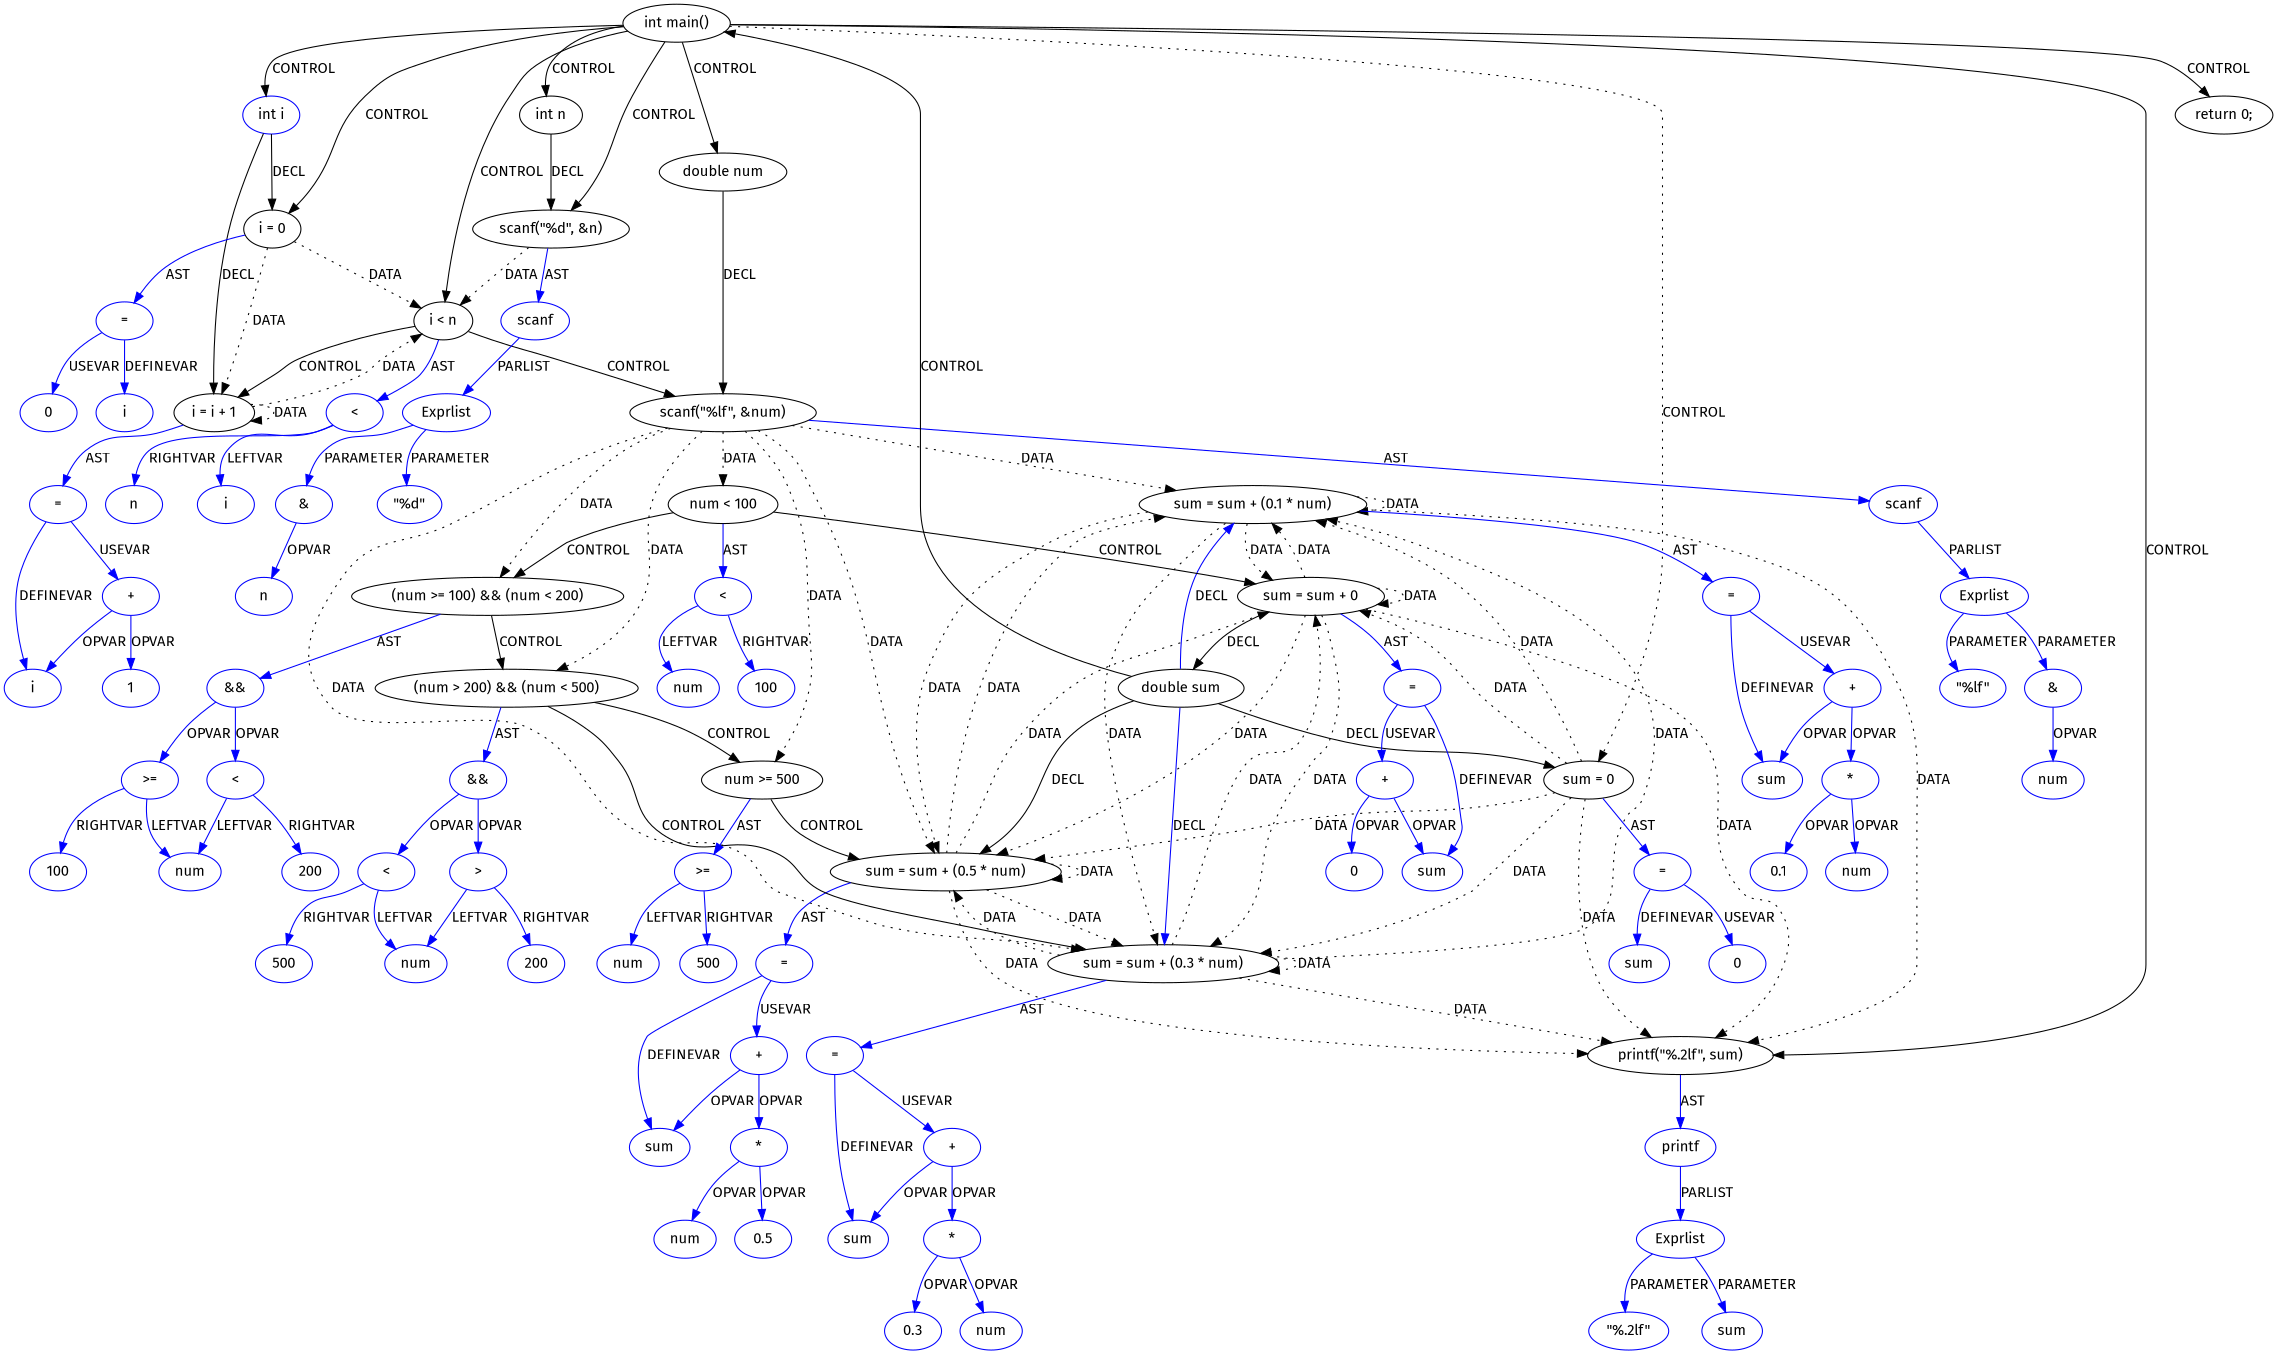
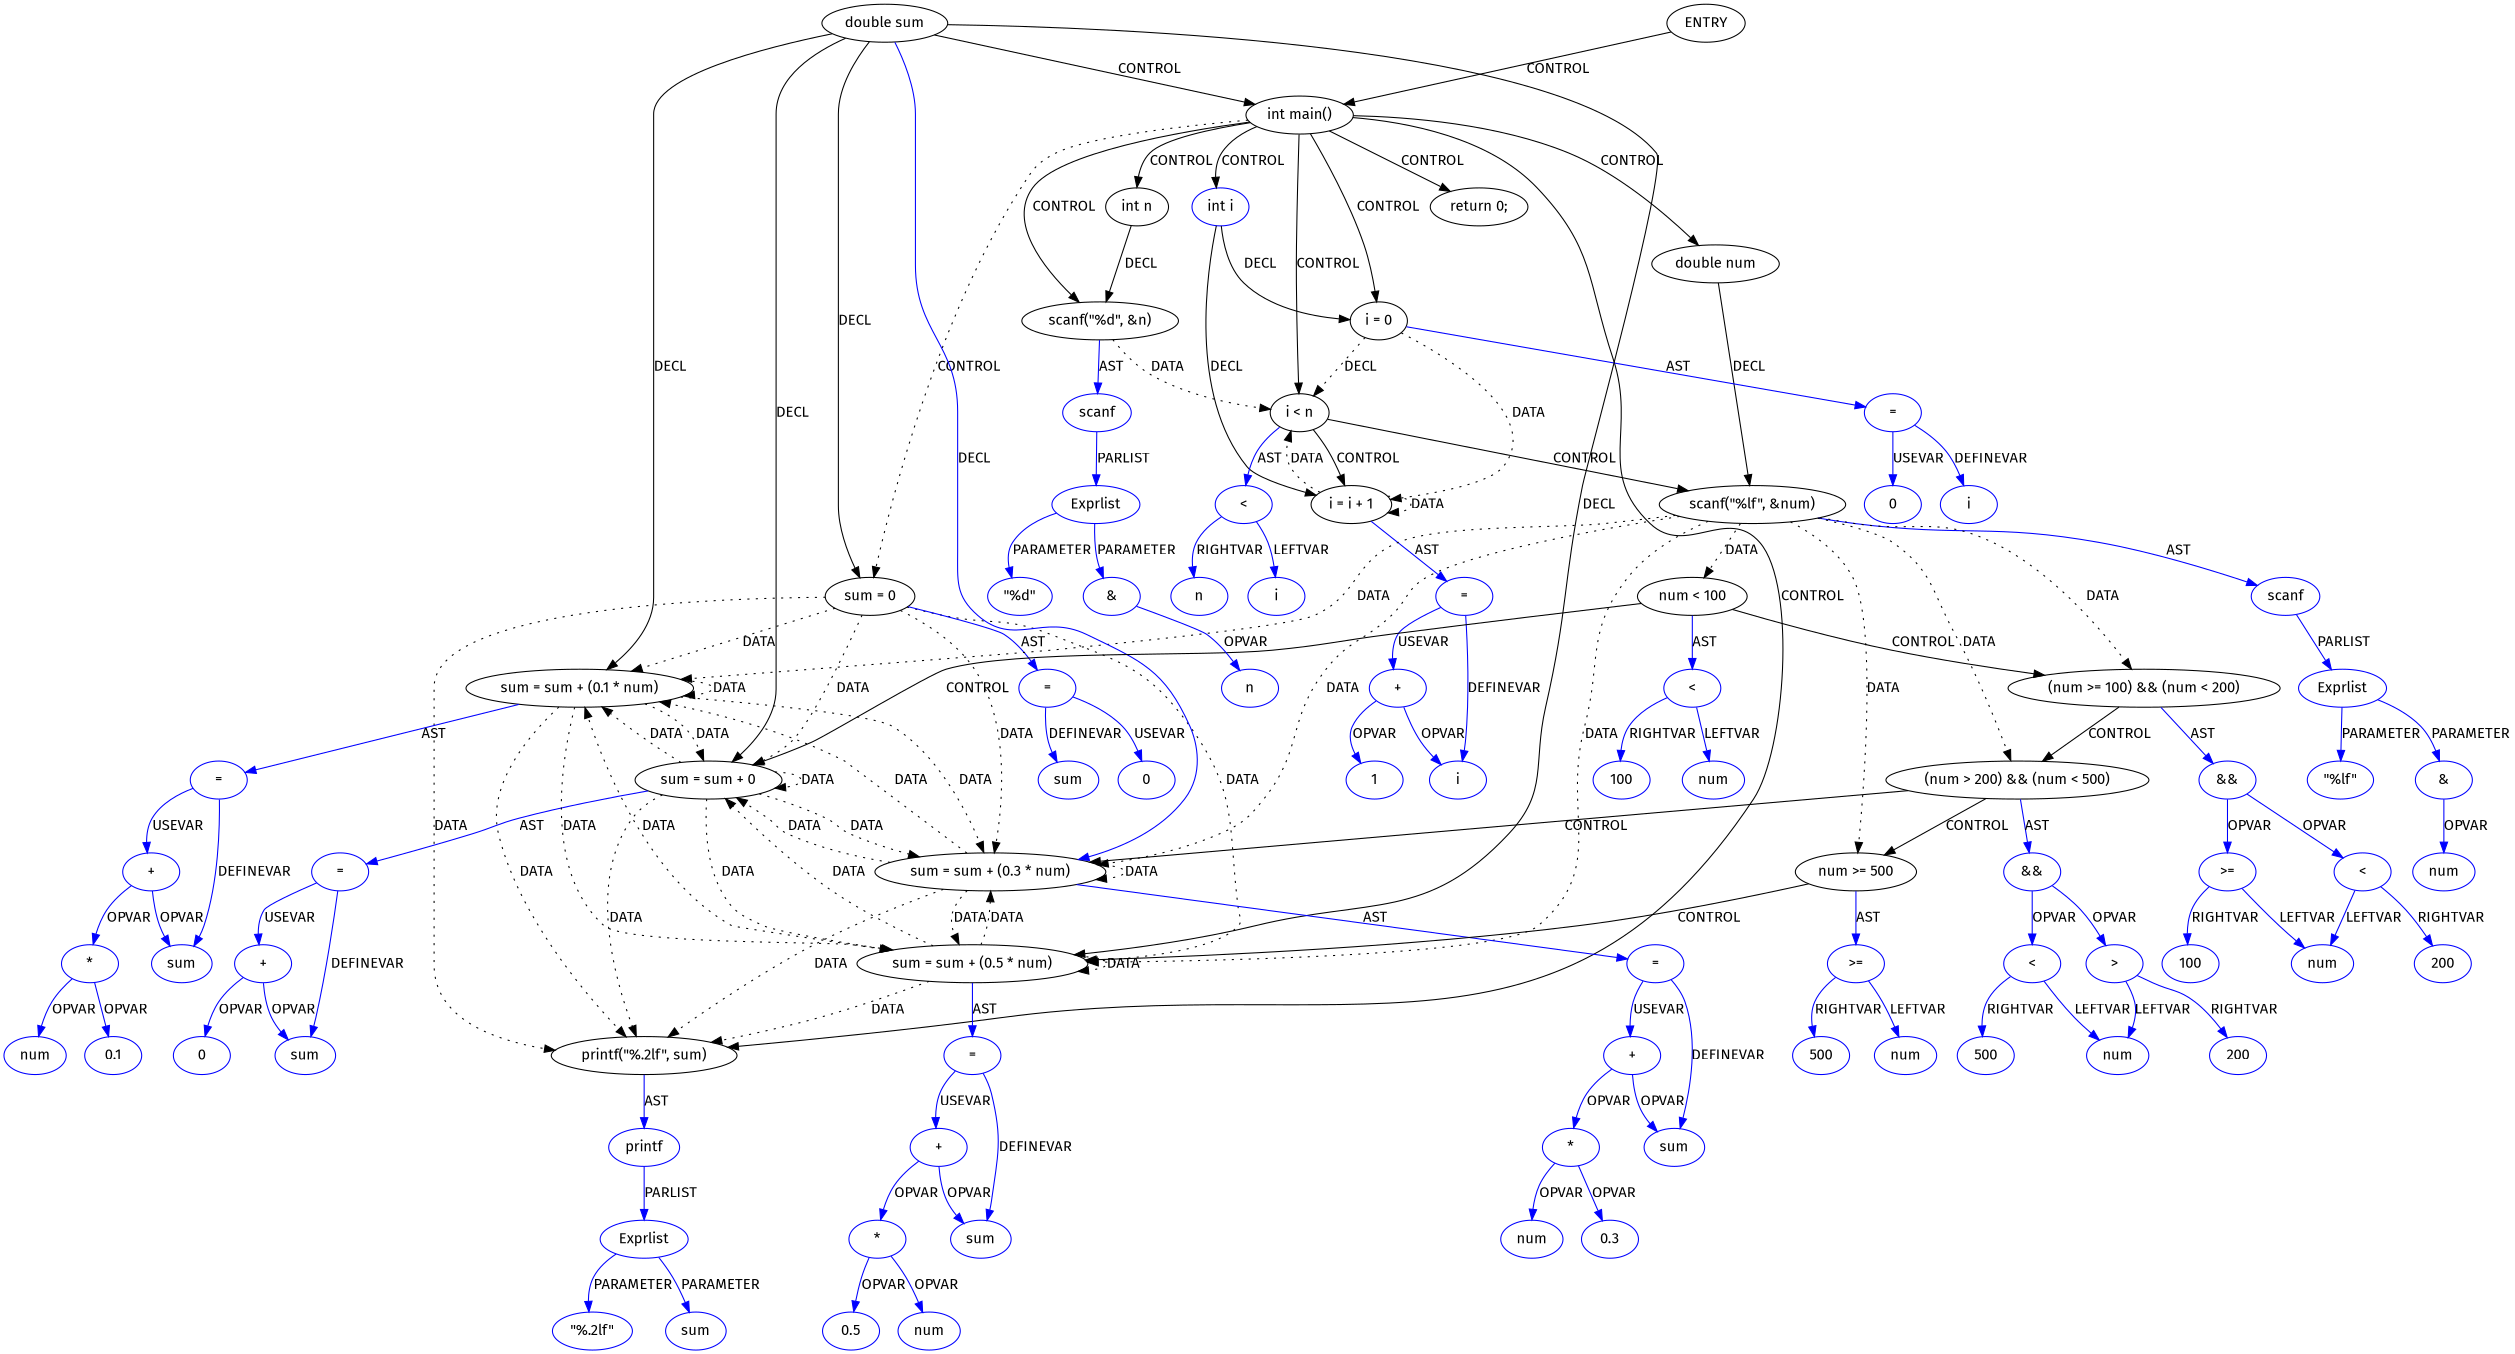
node "ENTRY": added
edge "i = 0" -> "i < n": label "DATA" -> "DECL"
edge "double sum" -> "sum = sum + (0.1 * num)": color blue -> black
edge "sum = sum + 0" -> "double sum": reversed
